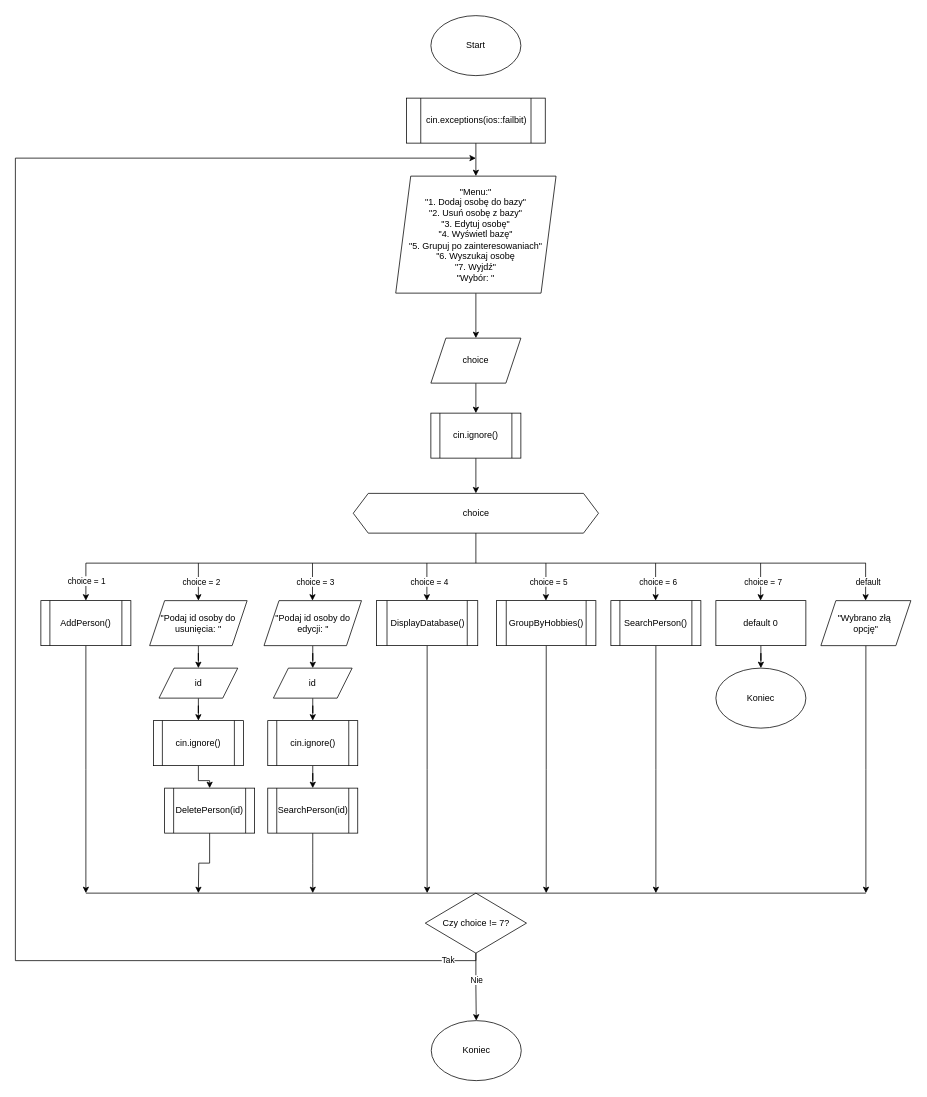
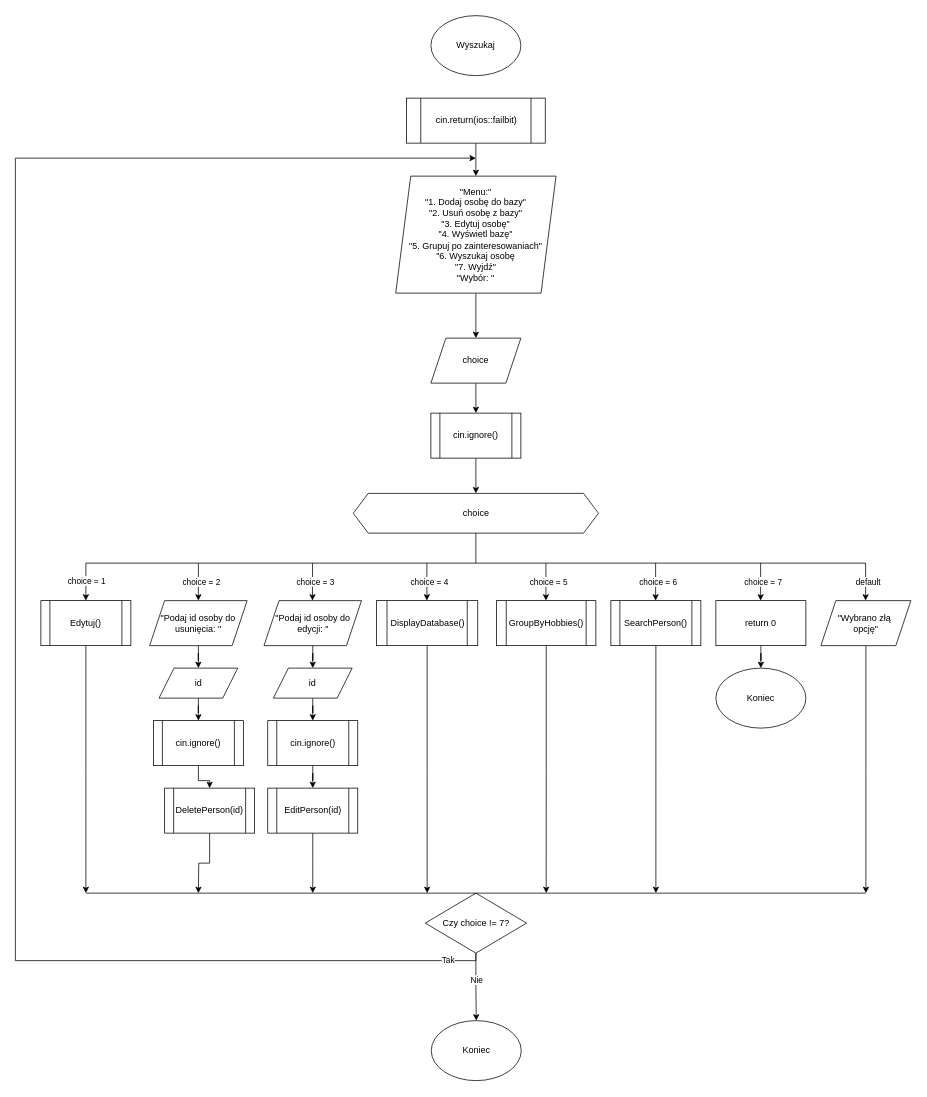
node "Start": label "Start" -> "Wyszukaj"
node "cin.exceptions(ios::failbit)": label "cin.exceptions(ios::failbit)" -> "cin.return(ios::failbit)"
node "AddPerson()": label "AddPerson()" -> "Edytuj()"
node "default 0": label "default 0" -> "return 0"
node "SearchPerson(id)": label "SearchPerson(id)" -> "EditPerson(id)"
